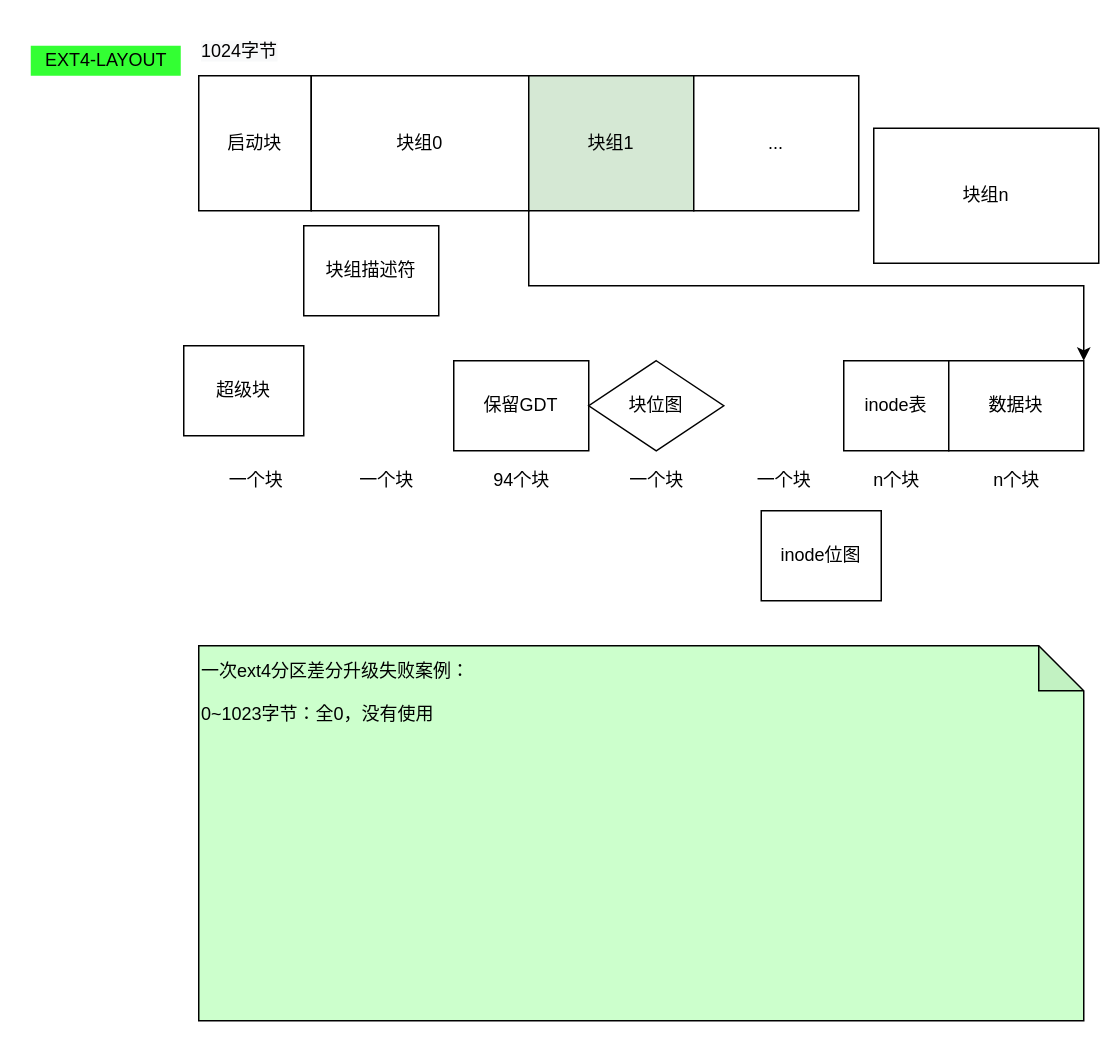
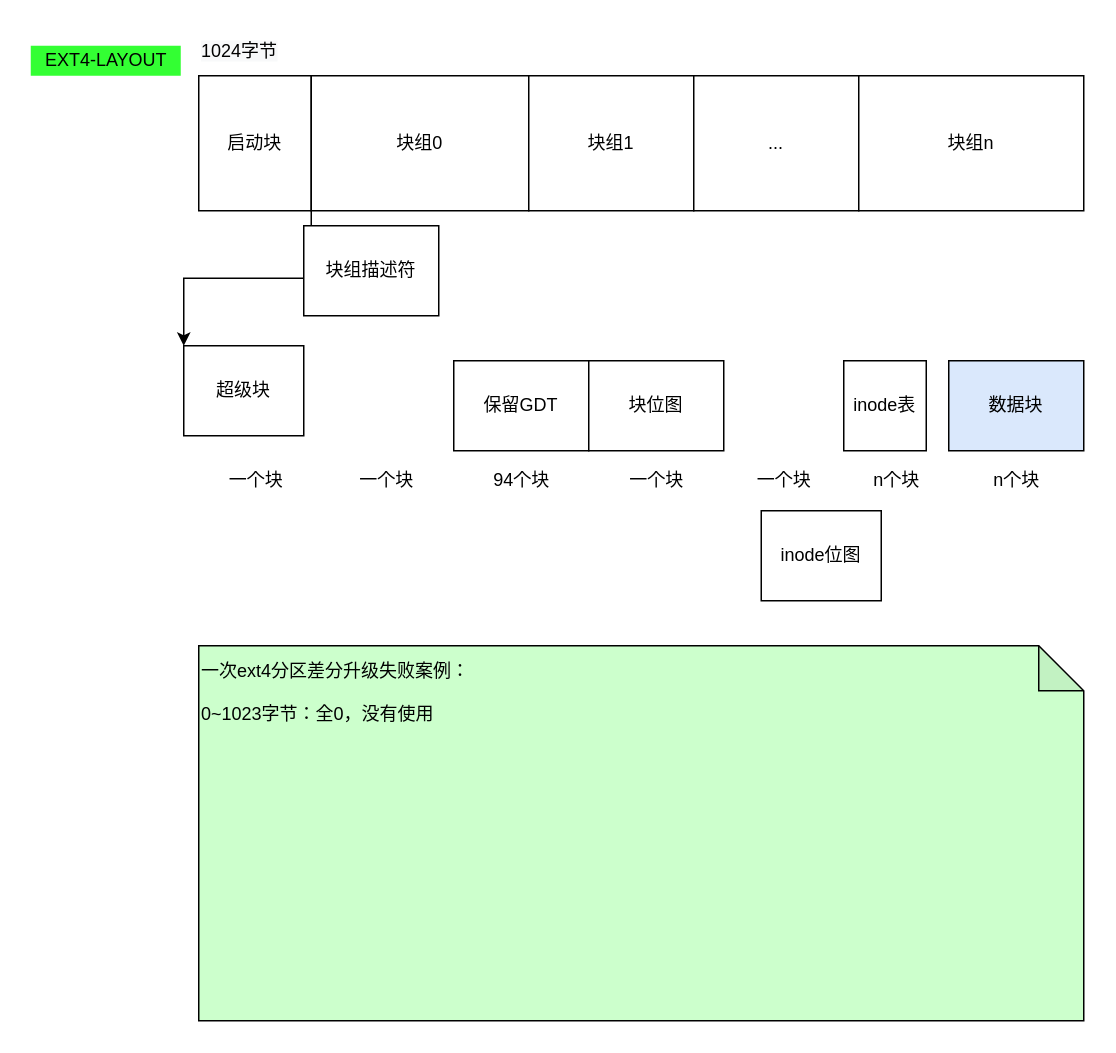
node "块组1": fillcolor #d5e8d4 -> #ffffff
node "块组n": moved (986, 196) -> (971, 143)
edge "块组0" -> "超级块": added
edge "块组0" -> "数据块": removed
node "块位图": shape diamond -> rectangle
node "inode表": size 105x90 -> 83x90
node "数据块": fillcolor #ffffff -> #dae8fc
